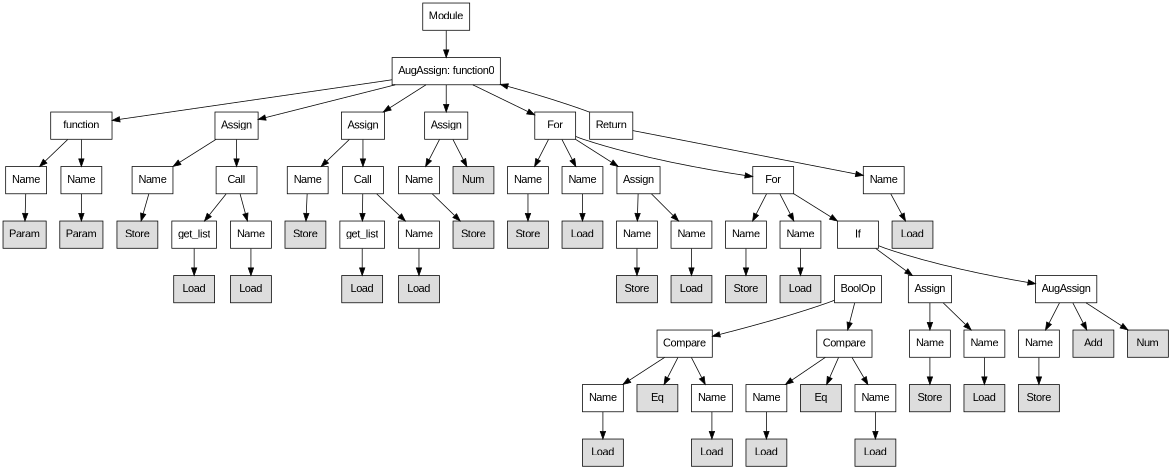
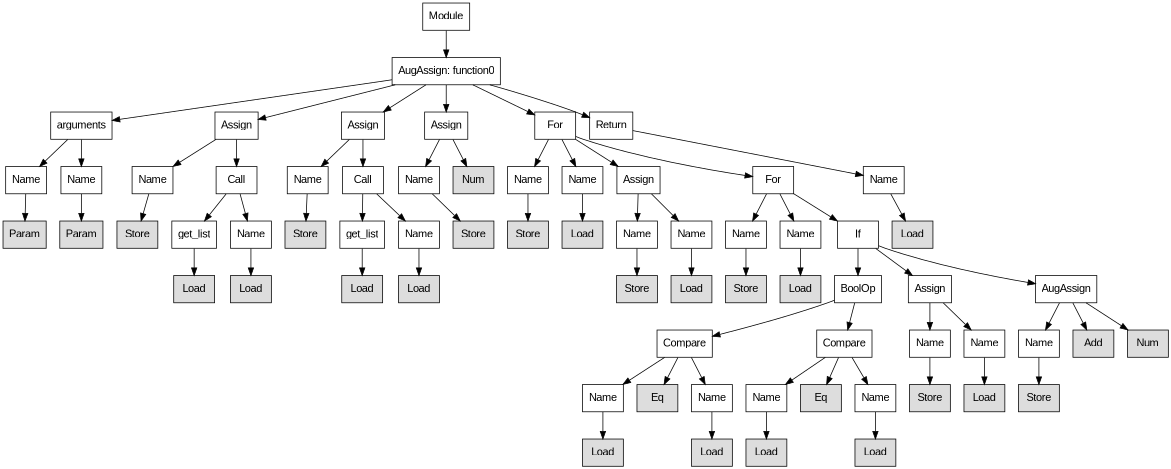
edge "Return" -> "AugAssign: function0": reversed
node "function": label "function" -> "arguments"
edge "If" -> "BoolOp": added
